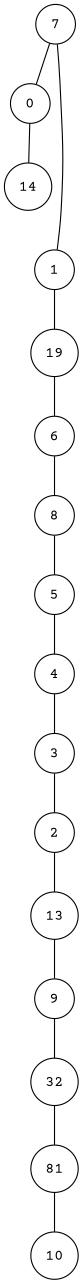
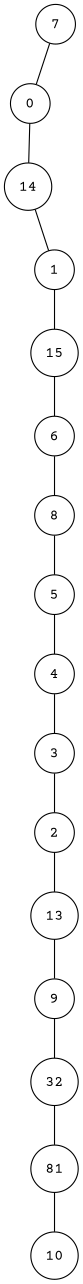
edge "7" -- "1": now "14" -- "1"
node "19": label "19" -> "15"
